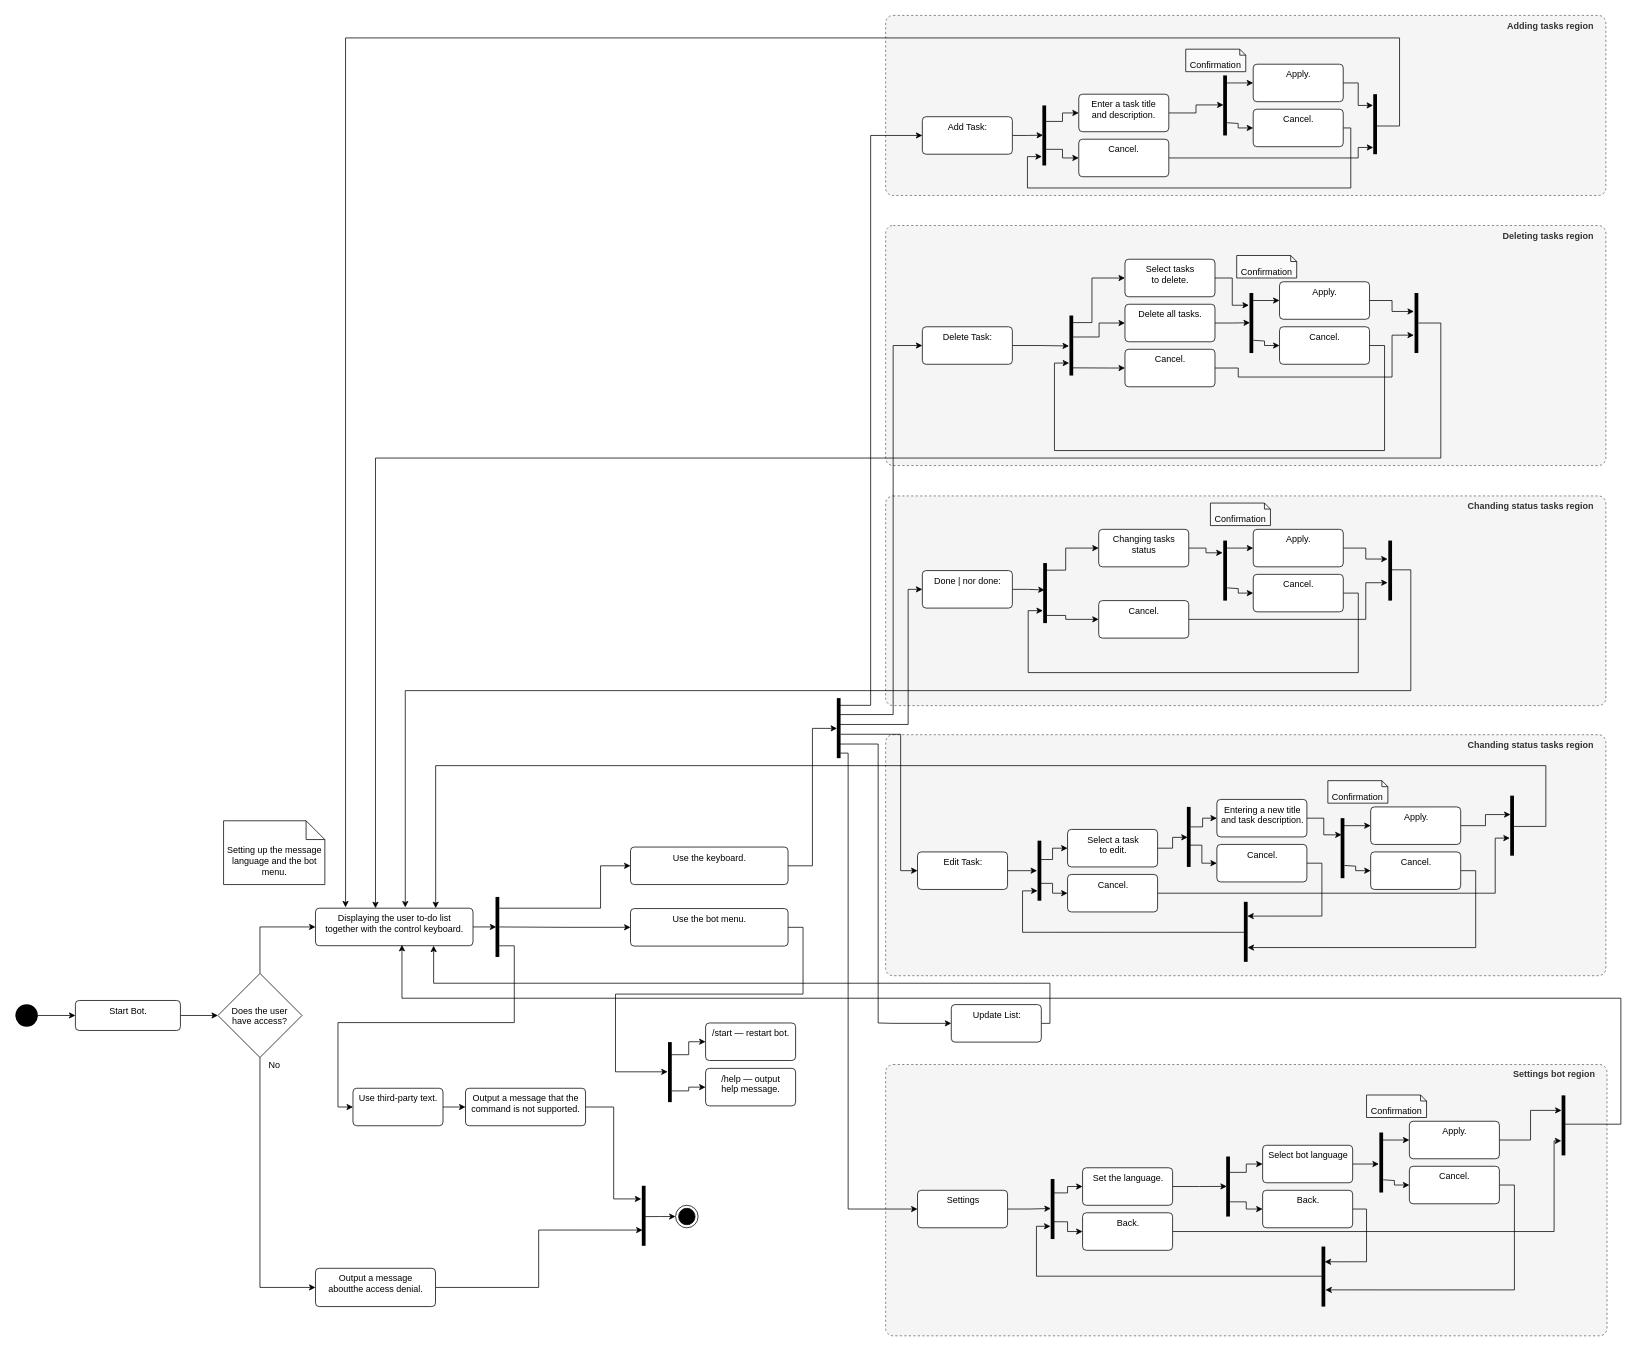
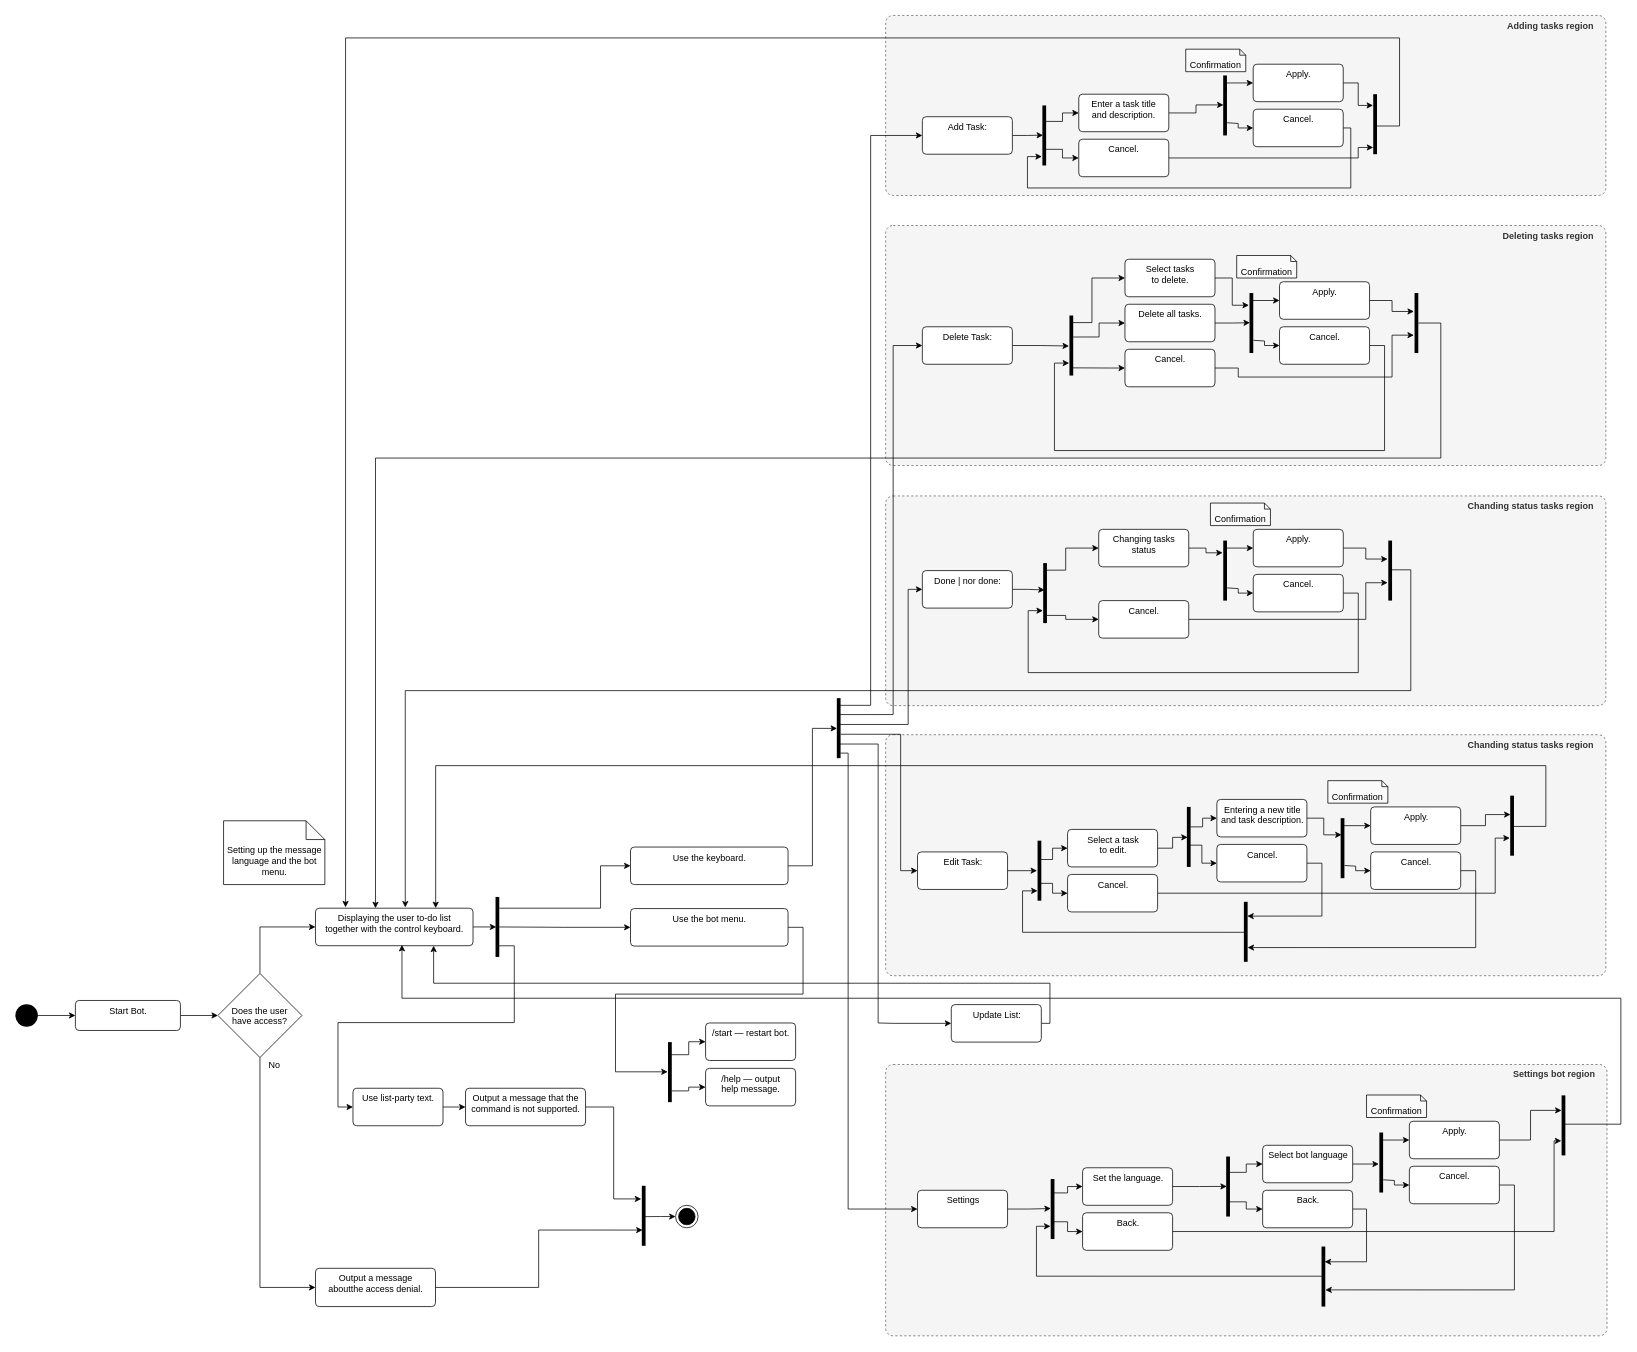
node "Use third-party text.": label "Use third-party text." -> "Use list-party text."
